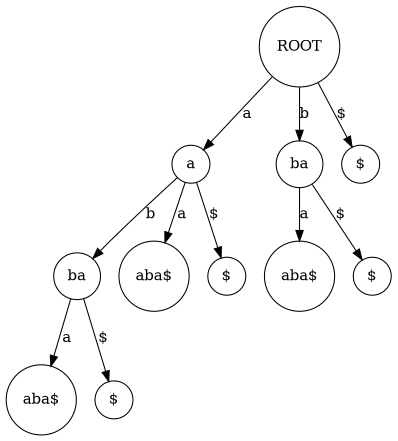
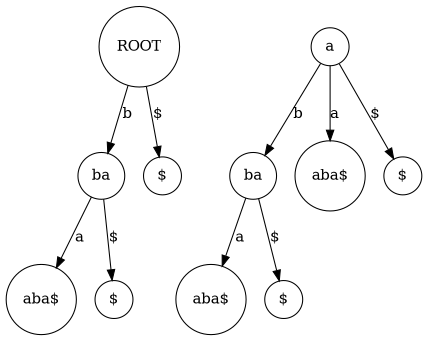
edge "ROOT" -> "a": removed, label "a"
